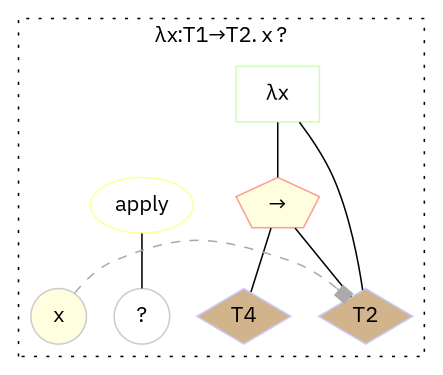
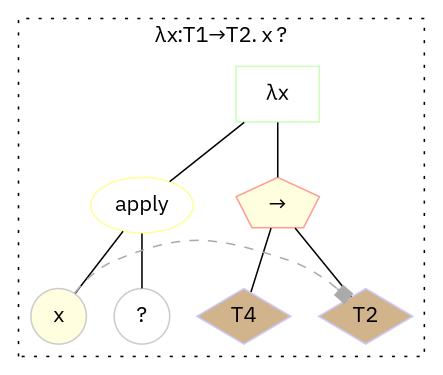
edge "λx" -- "T2": now "λx" -- "apply"
edge "apply" -- "x": added
